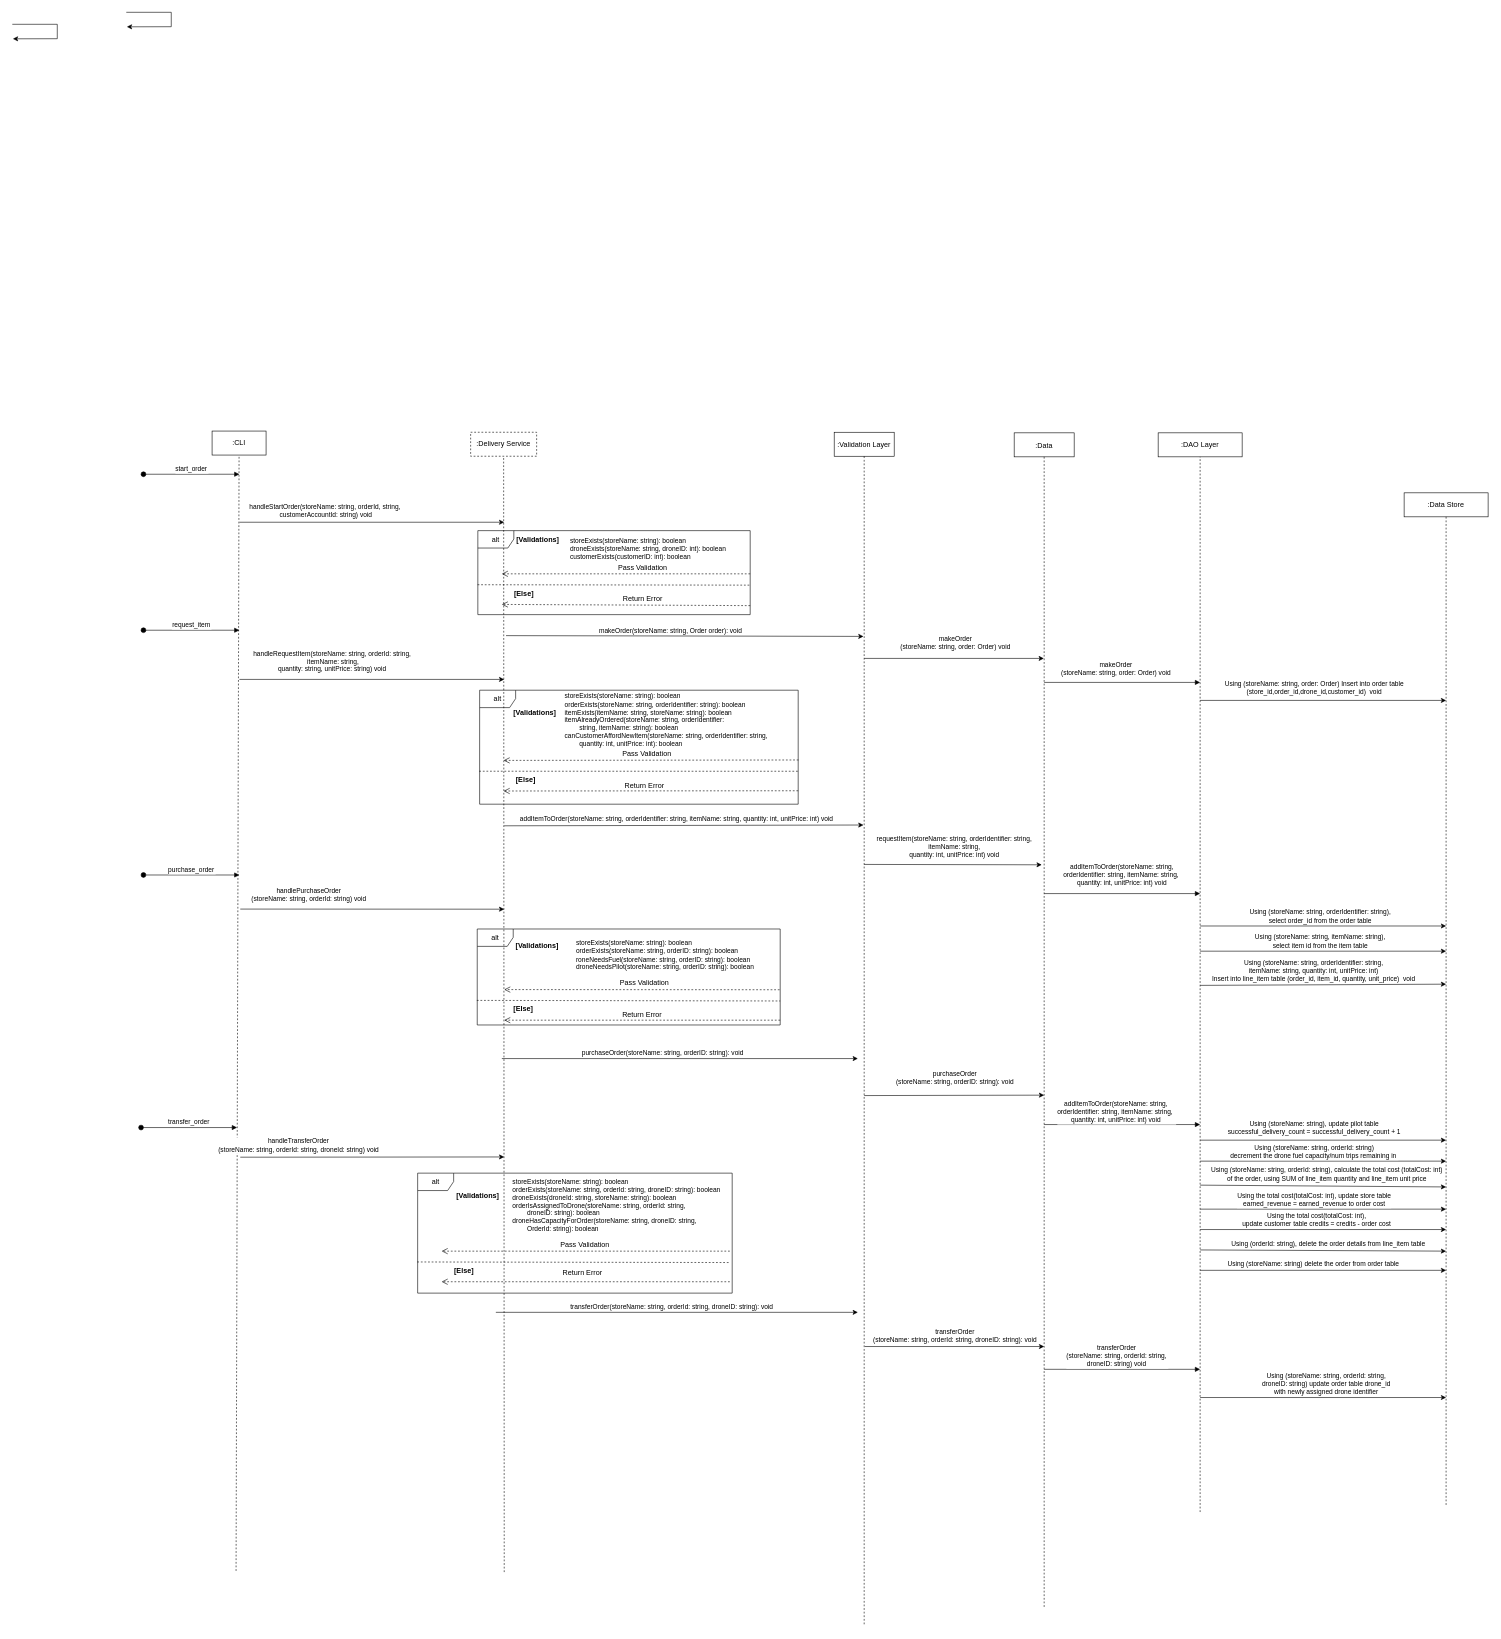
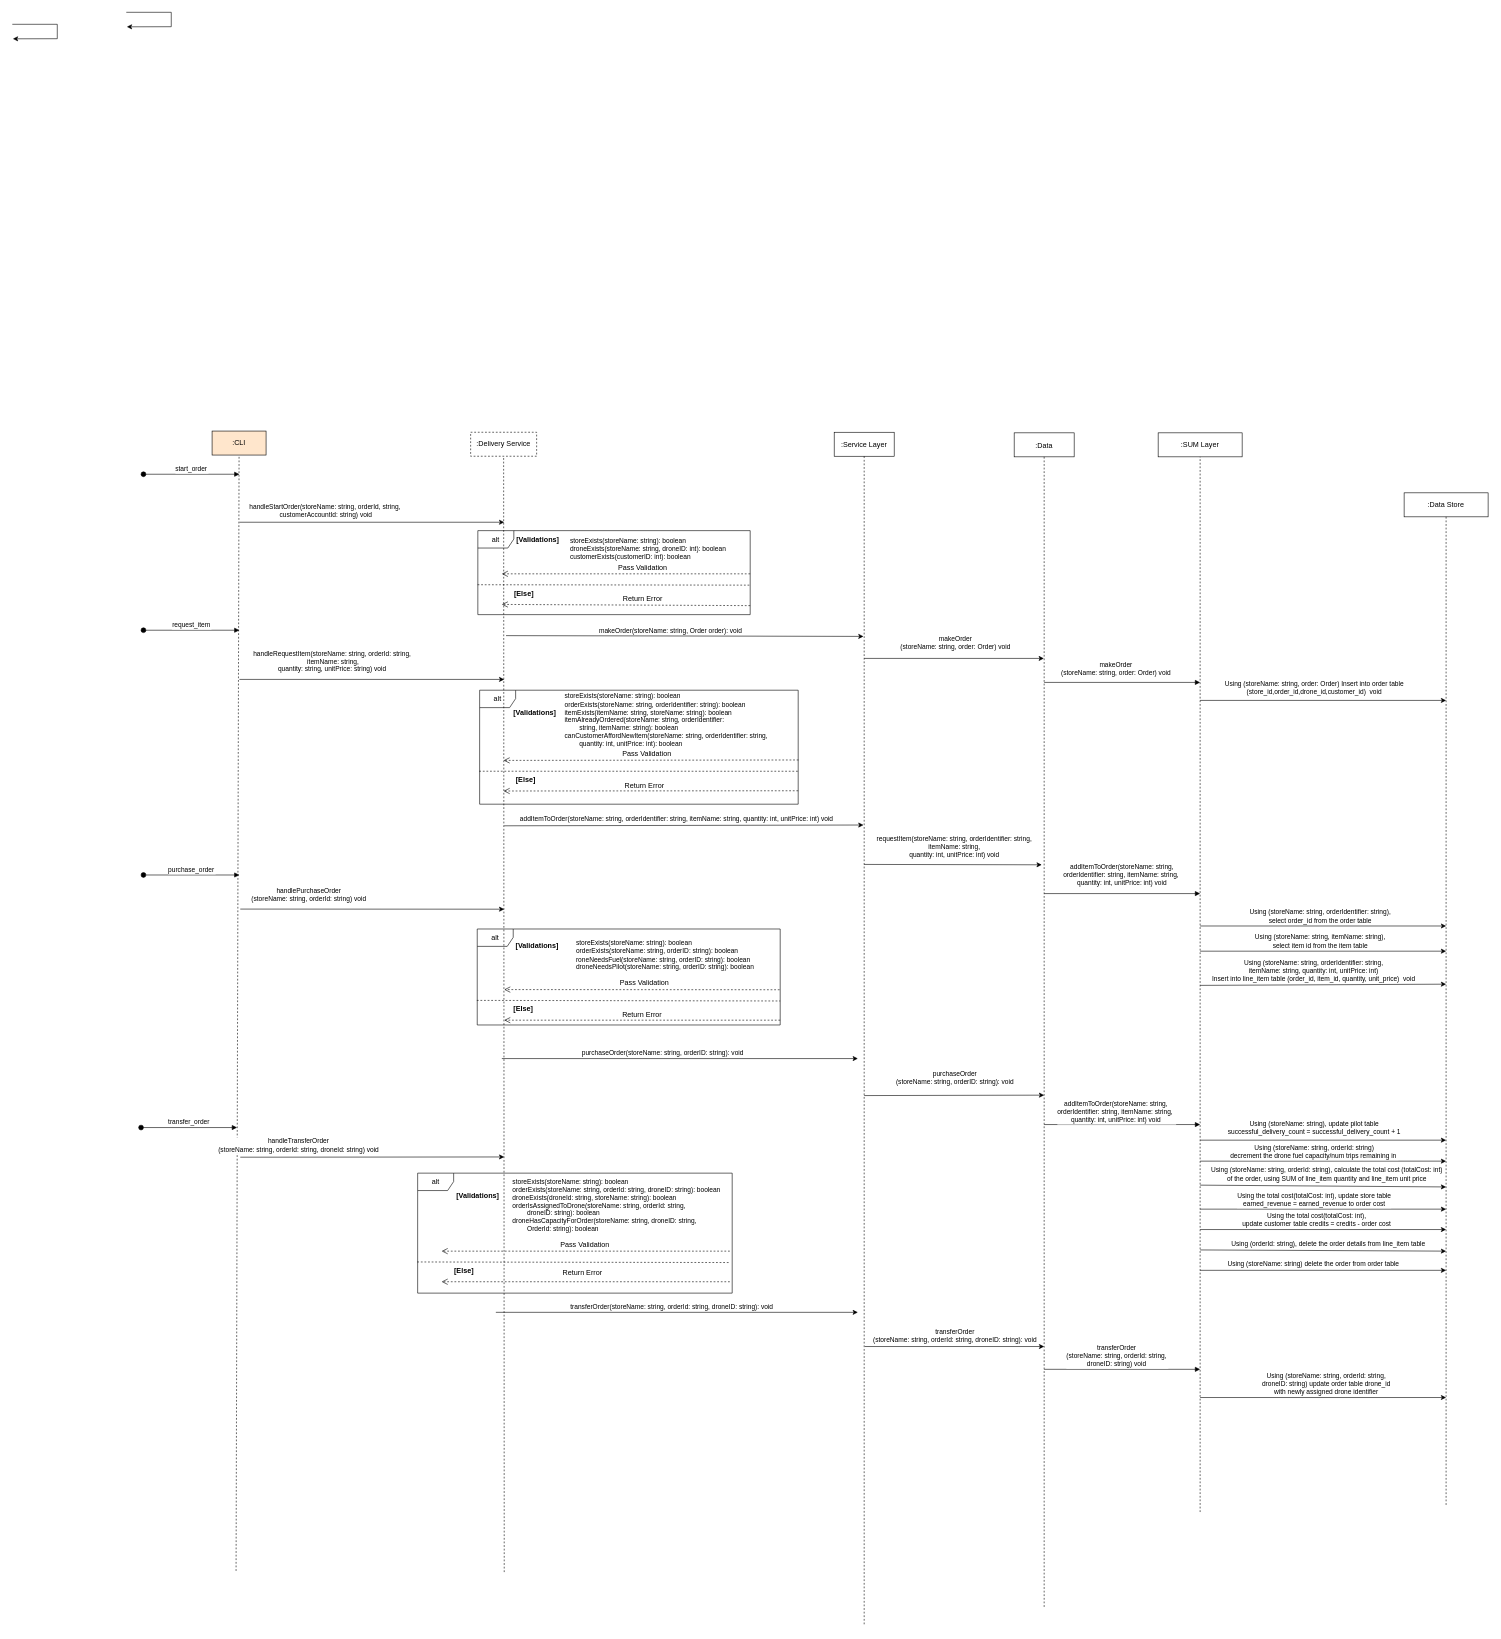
node ":CLI": fillcolor #ffffff -> #ffe6cc
node ":Validation Layer": label ":Validation Layer" -> ":Service Layer"
node ":DAO Layer": label ":DAO Layer" -> ":SUM Layer"
